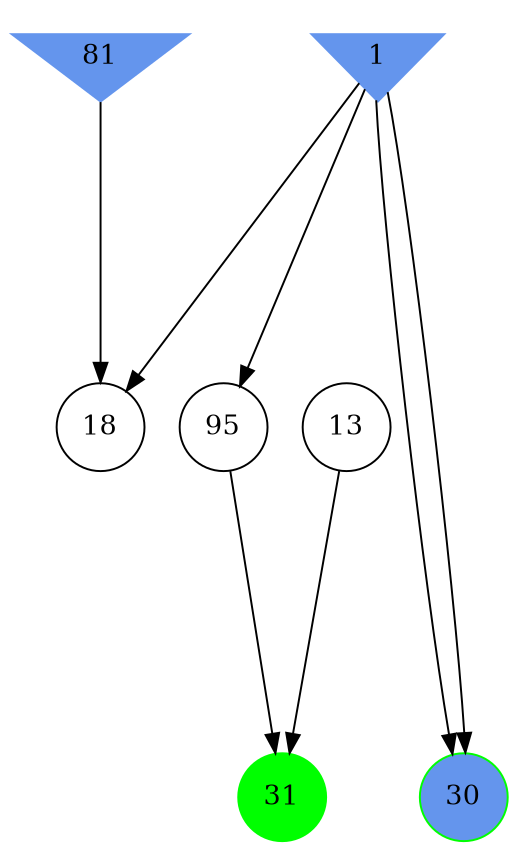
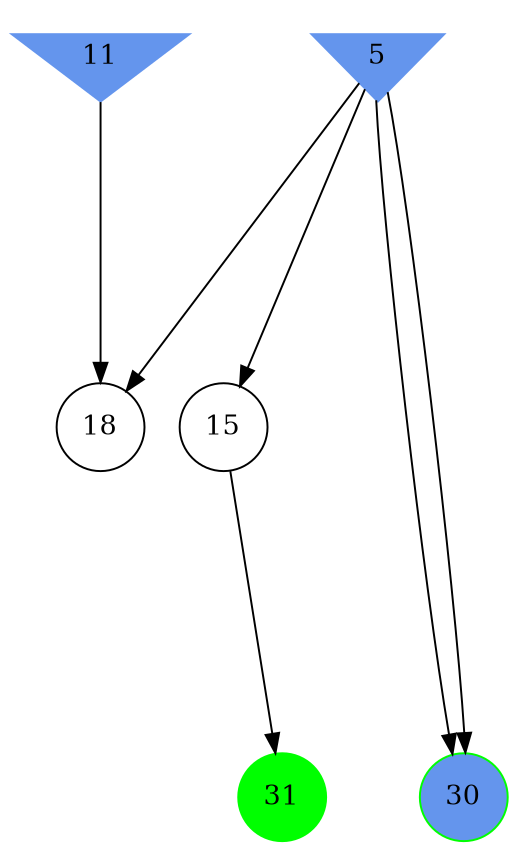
node "81": label "81" -> "11"
node "1": label "1" -> "5"
node "95": label "95" -> "15"
node "13": removed
